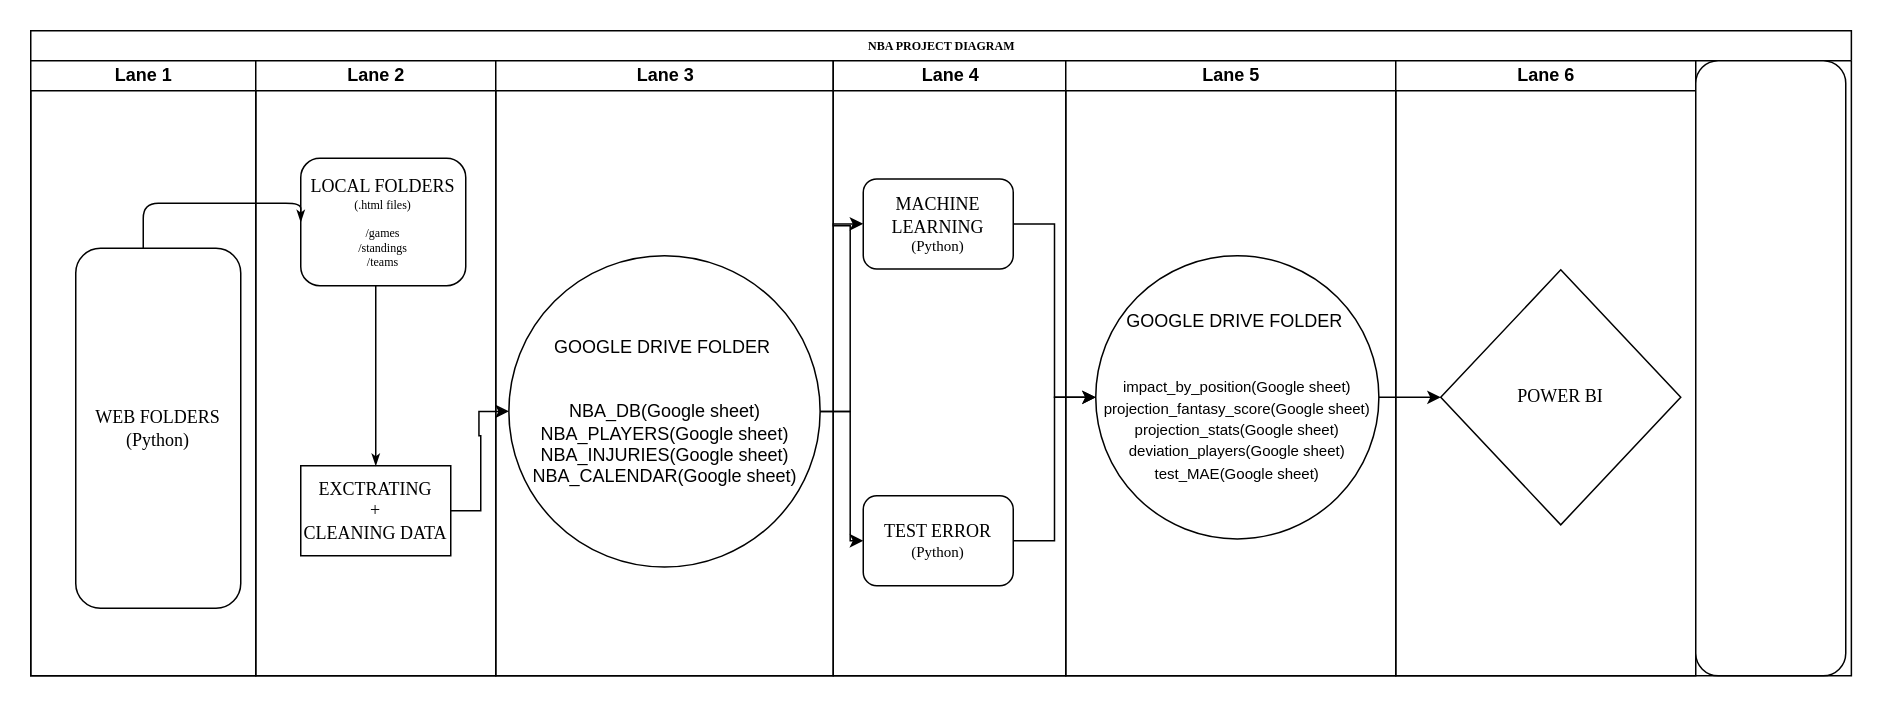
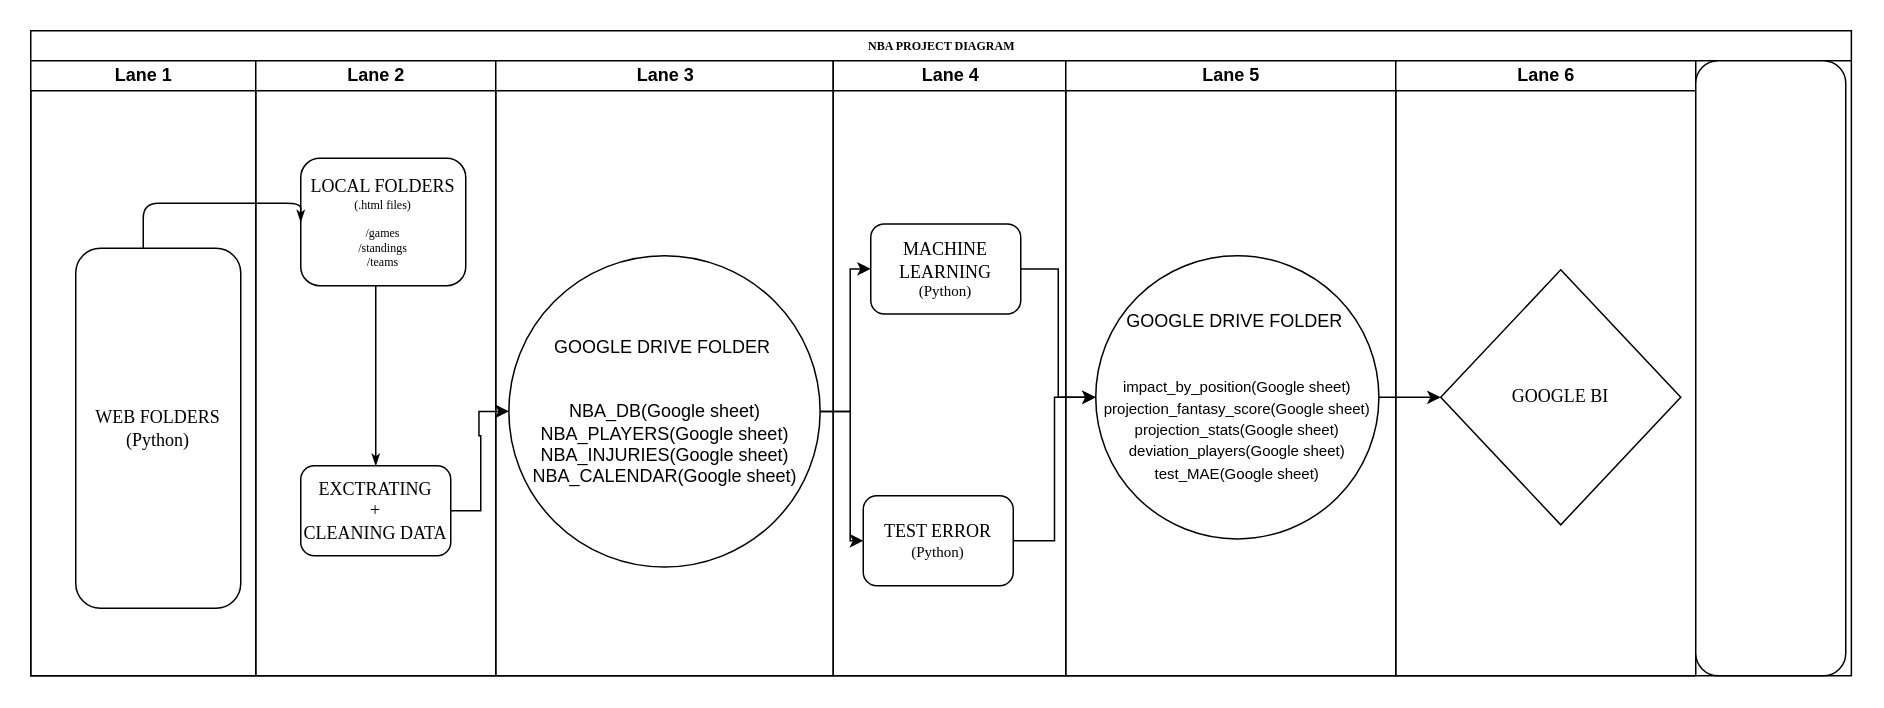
node "MACHINE LEARNING (Python)": moved (938, 224) -> (946, 269)
node "POWER BI": label "POWER BI" -> "GOOGLE BI"
node "EXCTRATING + CLEANING DATA": shape rectangle -> rounded rectangle
